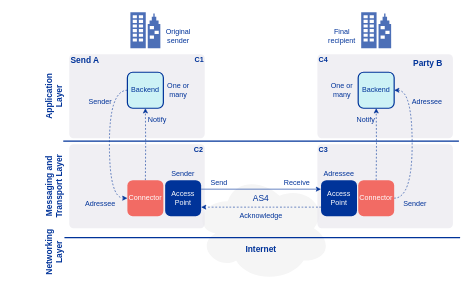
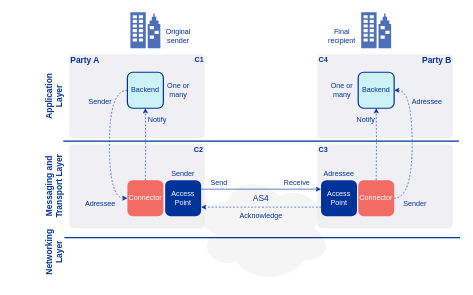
node "Send A": label "Send A" -> "Party A"
node "Party B": moved (428, 63) -> (437, 60)
node "Internet": removed
